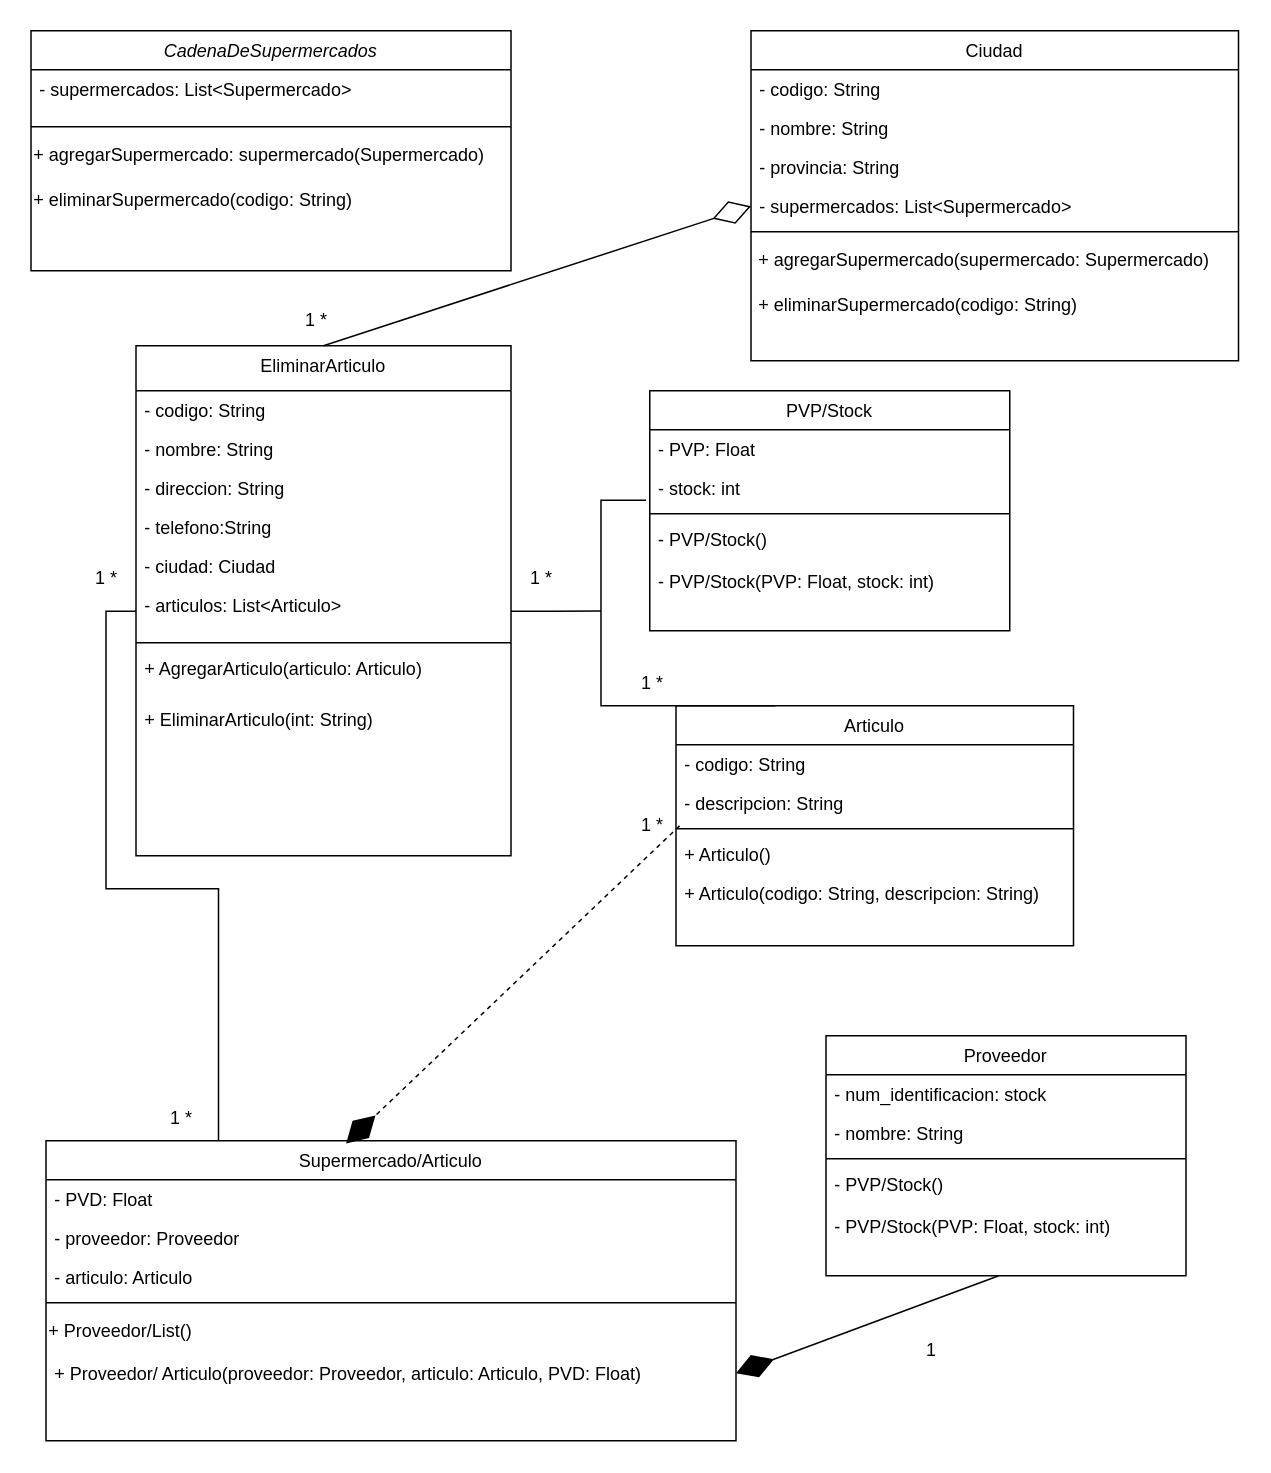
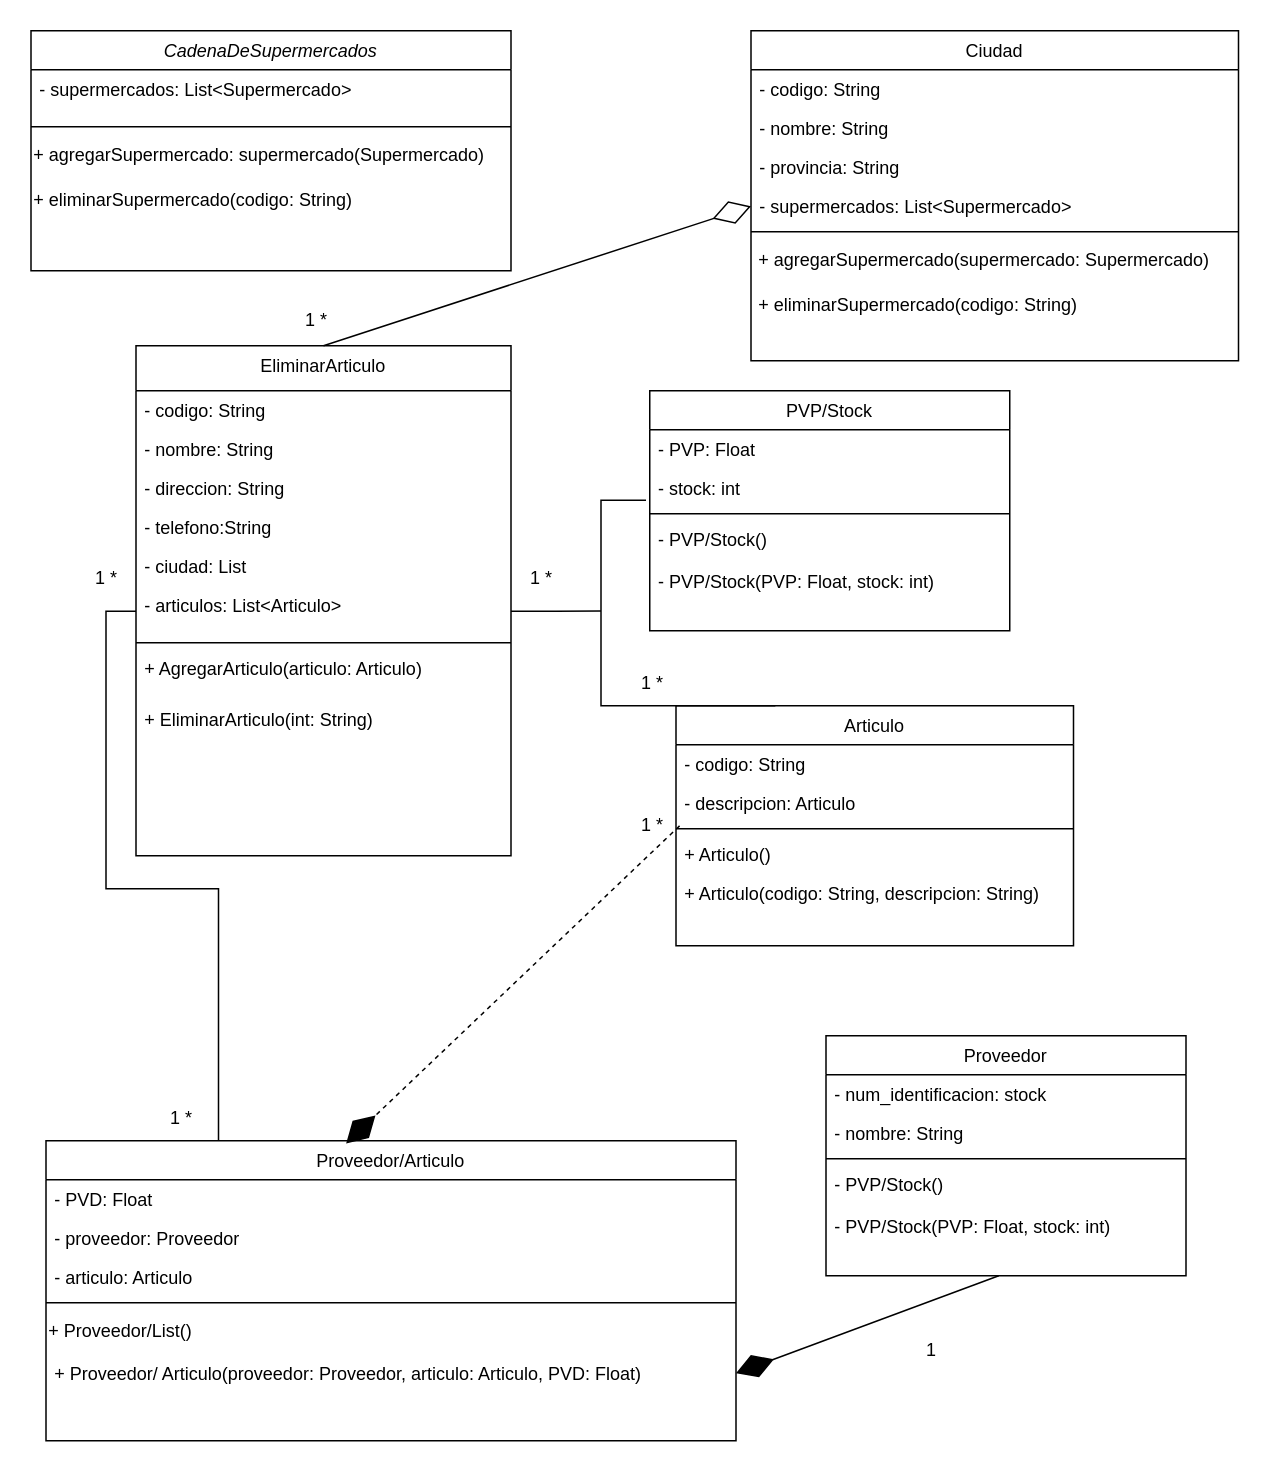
node "- ciudad: Ciudad": label "- ciudad: Ciudad" -> "- ciudad: List"
node "- descripcion: String": label "- descripcion: String" -> "- descripcion: Articulo"
node "Supermercado/Articulo": label "Supermercado/Articulo" -> "Proveedor/Articulo"
